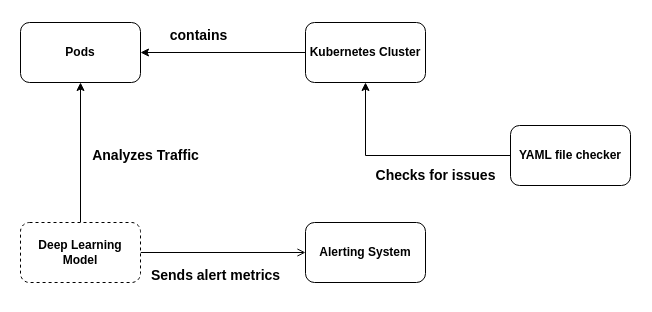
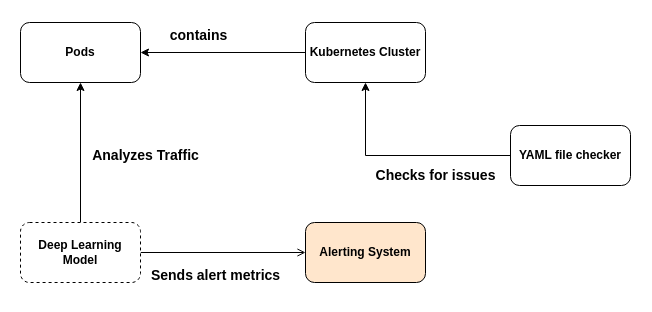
node "Alerting System": fillcolor #ffffff -> #ffe6cc
